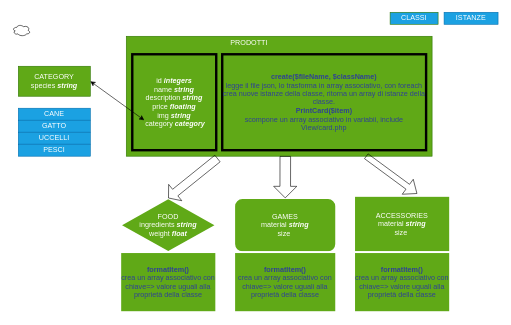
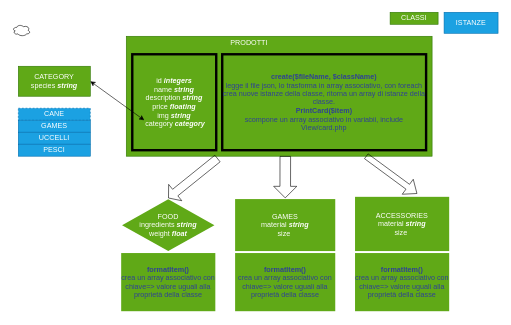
node "CLASSI": fillcolor #1ba1e2 -> #60a917
node "ISTANZE": size 54x12 -> 54x21
node "CANE": style solid -> dashed
node "GATTO": label "GATTO" -> "GAMES"
node "GAMES material string size": shape rounded rectangle -> rectangle
